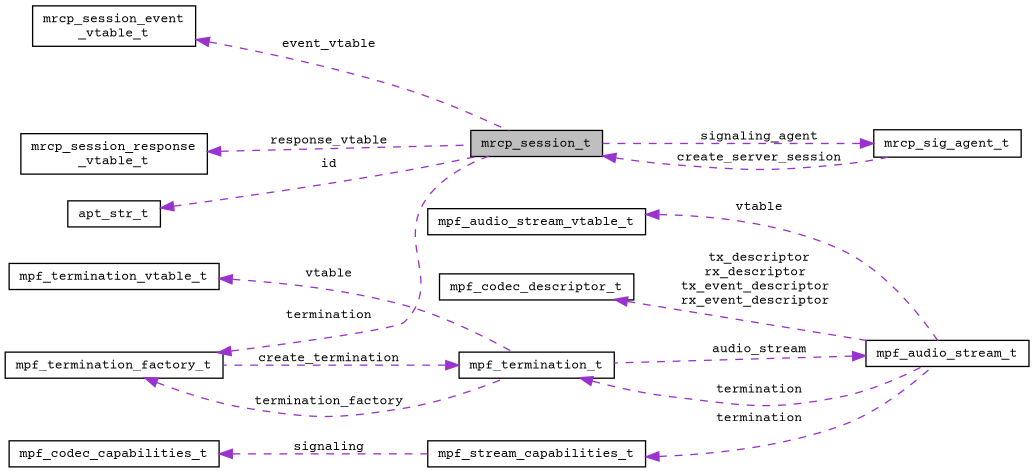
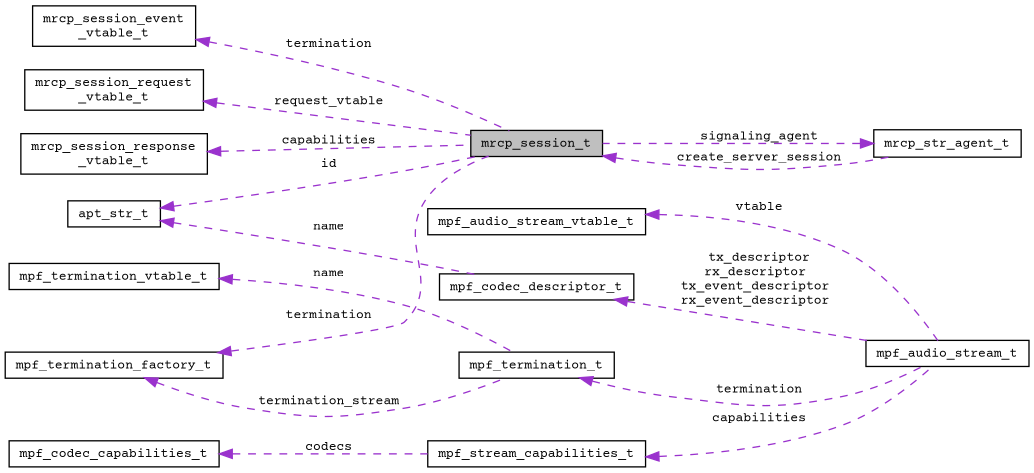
edge "mrcp_session_t" -> "mrcp_session_event _vtable_t": label " event_vtable" -> " termination"
node "mrcp_session_request _vtable_t": added
edge "mrcp_session_t" -> "mrcp_session_response _vtable_t": label " response_vtable" -> " capabilities"
node "mrcp_sig_agent_t": label "mrcp_sig_agent_t" -> "mrcp_str_agent_t"
edge "mpf_codec_descriptor_t" -> "apt_str_t": added, label "name"
edge "mpf_termination_t" -> "mpf_termination_vtable_t": label " vtable" -> " name"
edge "mpf_termination_t" -> "mpf_audio_stream_t": removed, label "audio_stream"
edge "mpf_termination_factory_t" -> "mpf_termination_t": removed, label "create_termination"
edge "mpf_termination_t" -> "mpf_termination_factory_t": label " termination_factory" -> " termination_stream"
edge "mpf_audio_stream_t" -> "mpf_stream_capabilities_t": label " termination" -> " capabilities"
edge "mpf_stream_capabilities_t" -> "mpf_codec_capabilities_t": label " signaling" -> " codecs"
